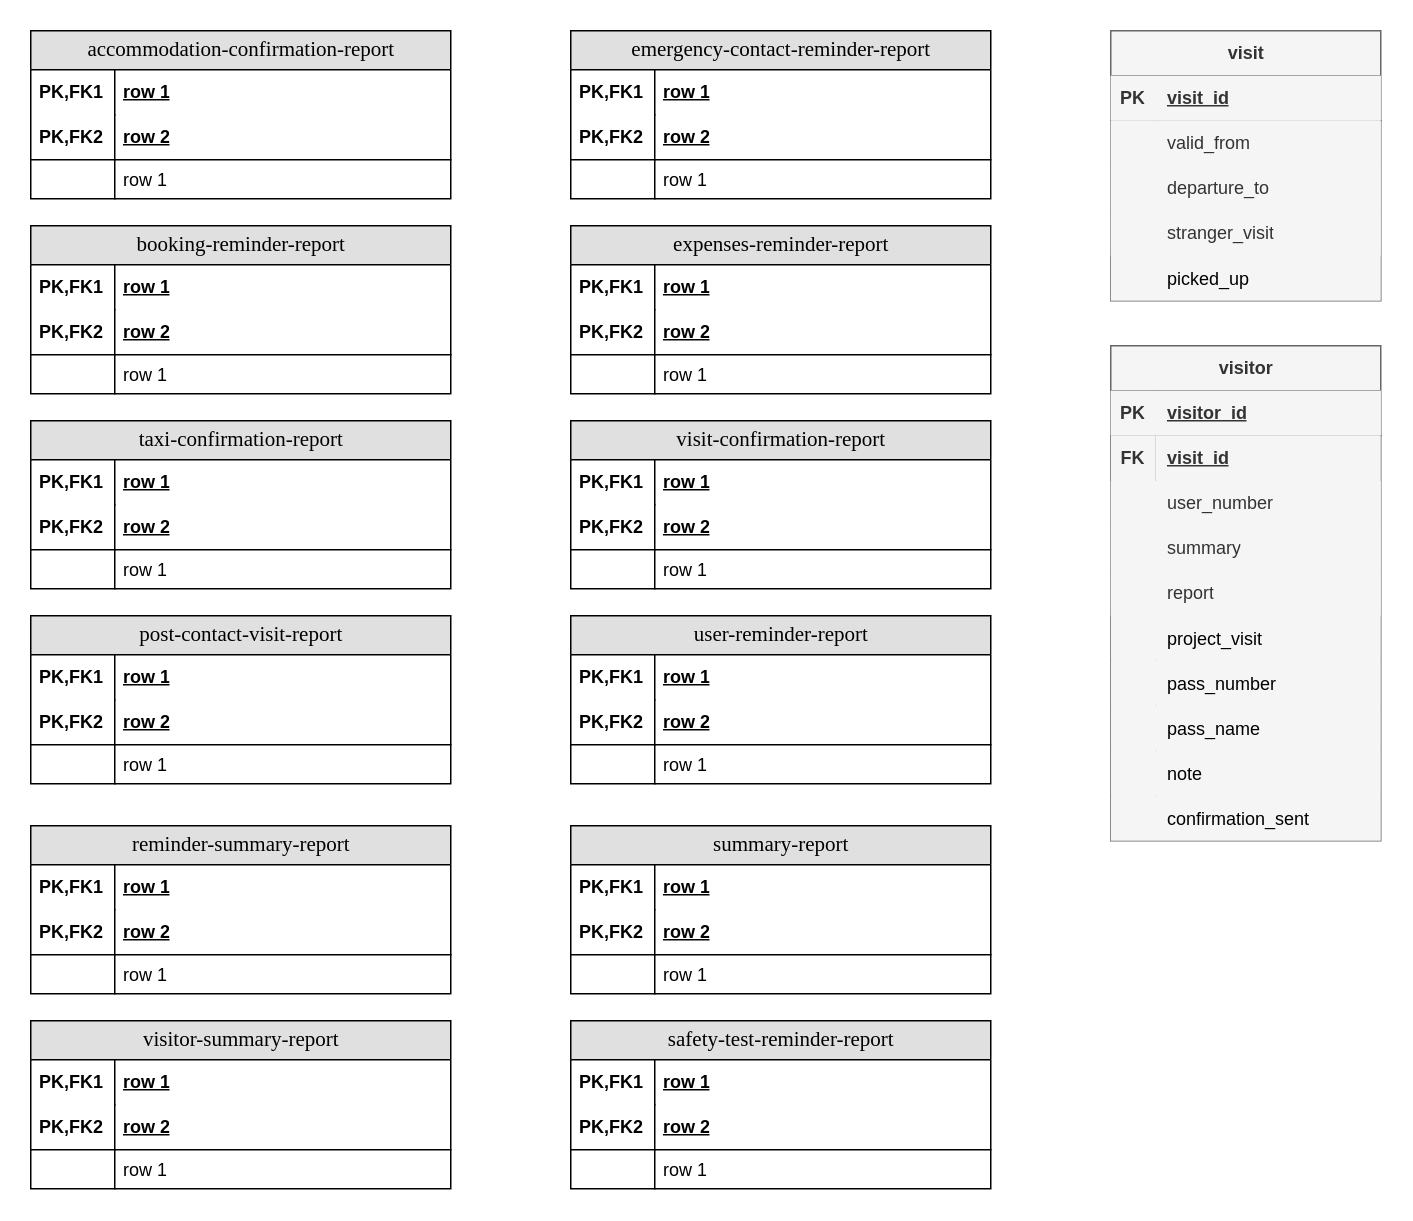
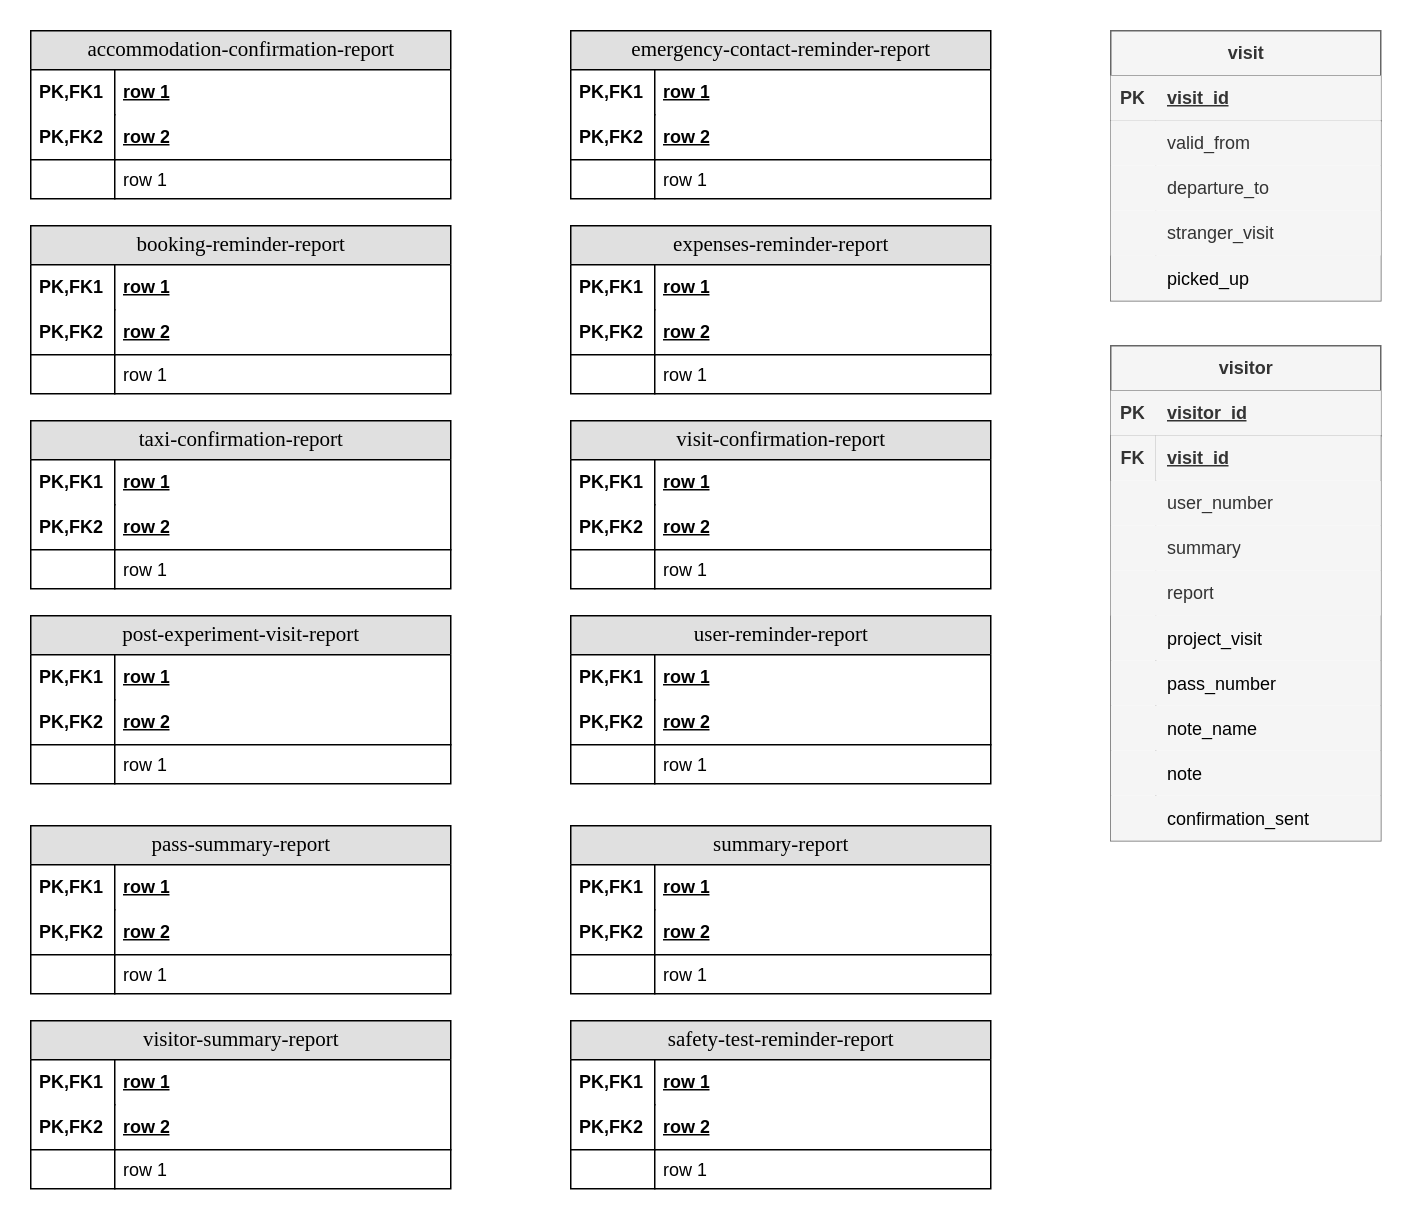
node "post-contact-visit-report": label "post-contact-visit-report" -> "post-experiment-visit-report"
node "pass_name": label "pass_name" -> "note_name"
node "reminder-summary-report": label "reminder-summary-report" -> "pass-summary-report"
